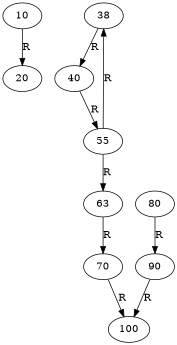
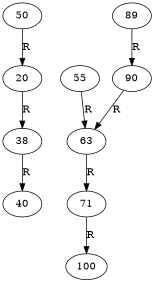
node "10": label "10" -> "50"
edge "55" -> "38": now "20" -> "38"
edge "40" -> "55": removed, label "R"
node "80": label "80" -> "89"
node "70": label "70" -> "71"
edge "90" -> "100": now "90" -> "63"
